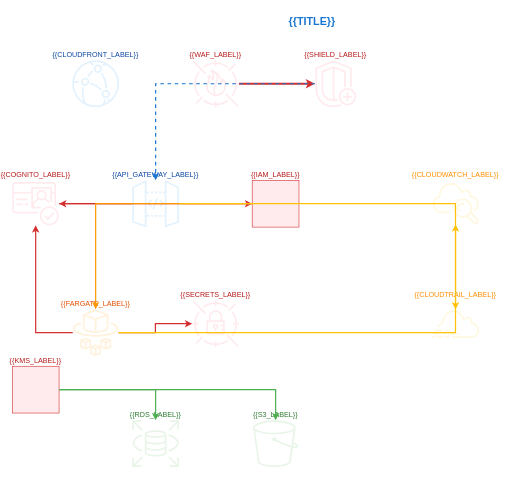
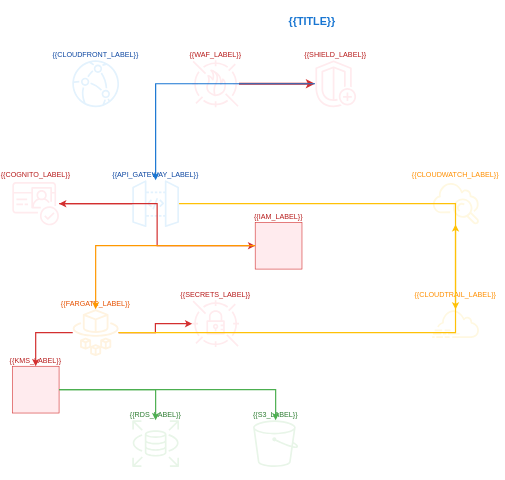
edge "{{SHIELD_LABEL}}" -> "{{API_GATEWAY_LABEL}}": style dashed -> solid
node "{{IAM_LABEL}}": moved (276, 204) -> (279, 246)
edge "{{FARGATE_LABEL}}" -> "{{COGNITO_LABEL}}": now "{{FARGATE_LABEL}}" -> "{{KMS_LABEL}}"
